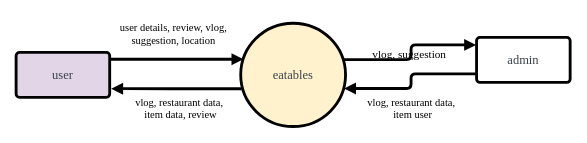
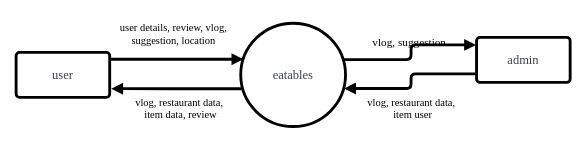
node "vlog, suggestion": moved (409, 53) -> (409, 42)
node "user": fillcolor #e1d5e7 -> #ffffff
node "eatables": fillcolor #fff2cc -> #ffffff
